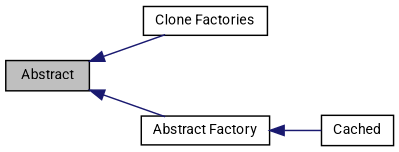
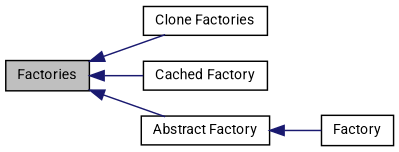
node "Abstract": label "Abstract" -> "Factories"
node "Cached Factory": added
node "Cached": label "Cached" -> "Factory"
